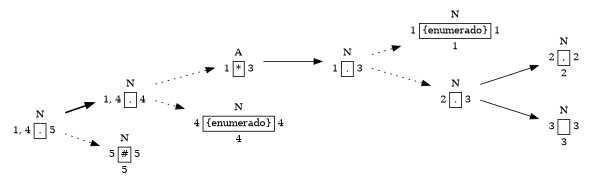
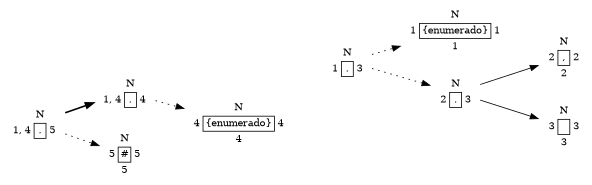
node "A": removed
